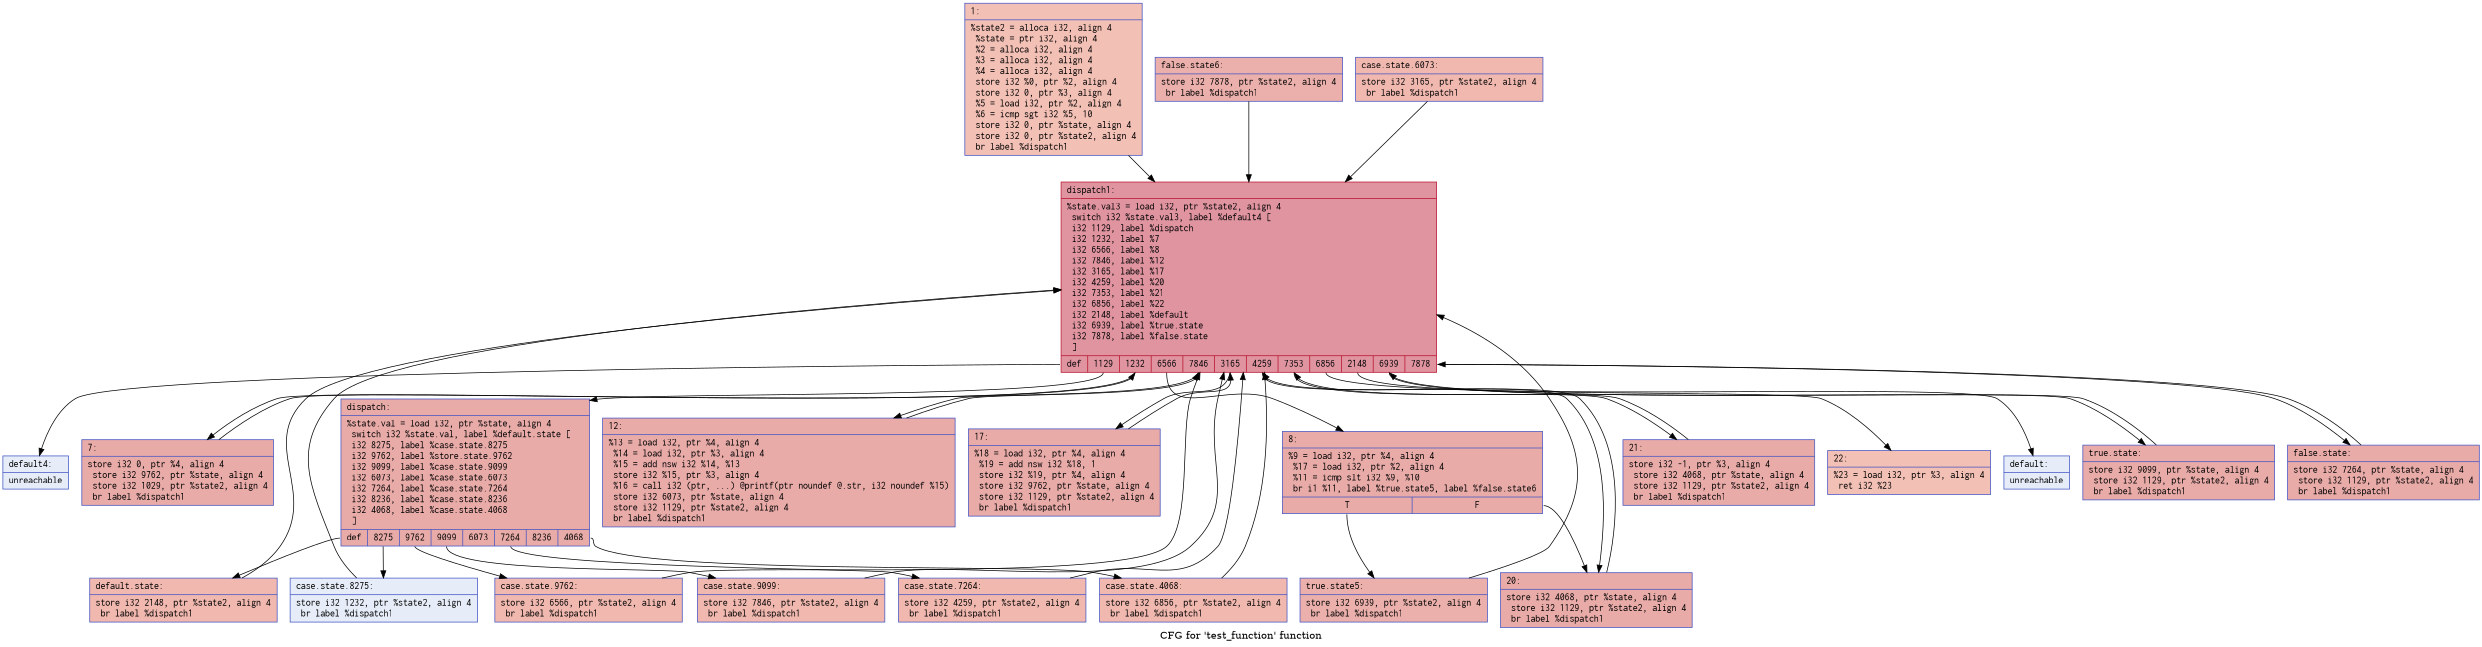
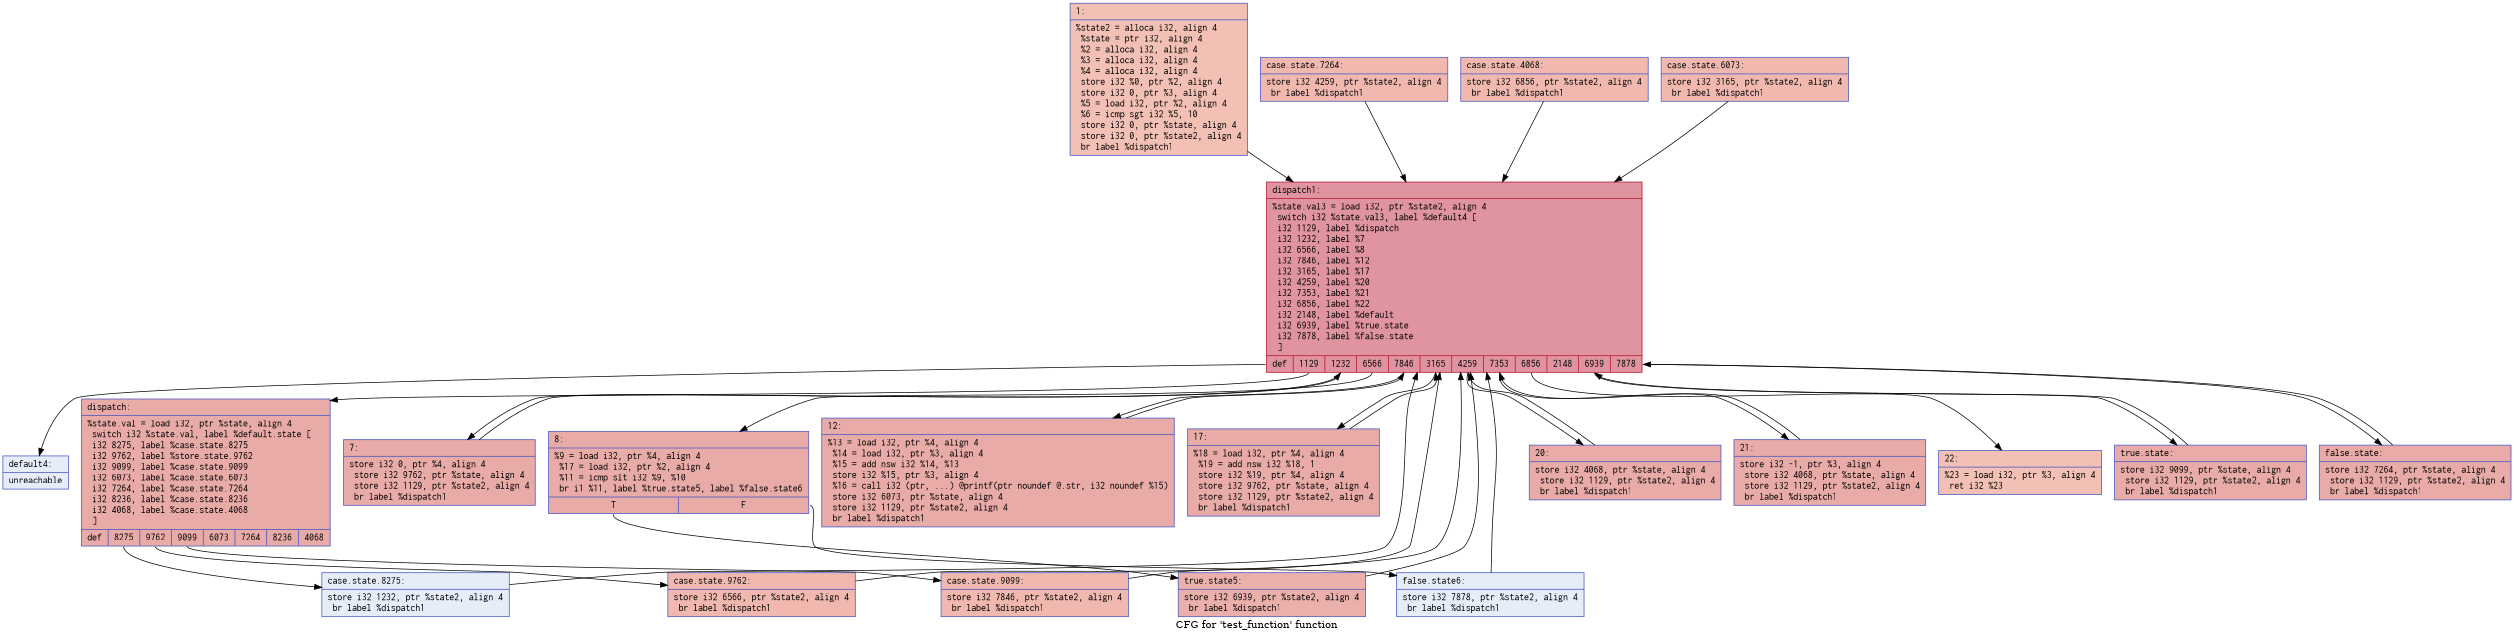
node "false.state6:": fillcolor #d24b4070 -> #c7d7f070
node "default:": removed
node "7:": text "store i32 1029, ptr %state2, align 4" -> "store i32 1129, ptr %state2, align 4"
edge "8:" -> "20:": now "8:" -> "false.state6:"
edge "dispatch:" -> "case.state.7264:": removed
edge "dispatch:" -> "case.state.4068:": removed
node "default.state:": removed
